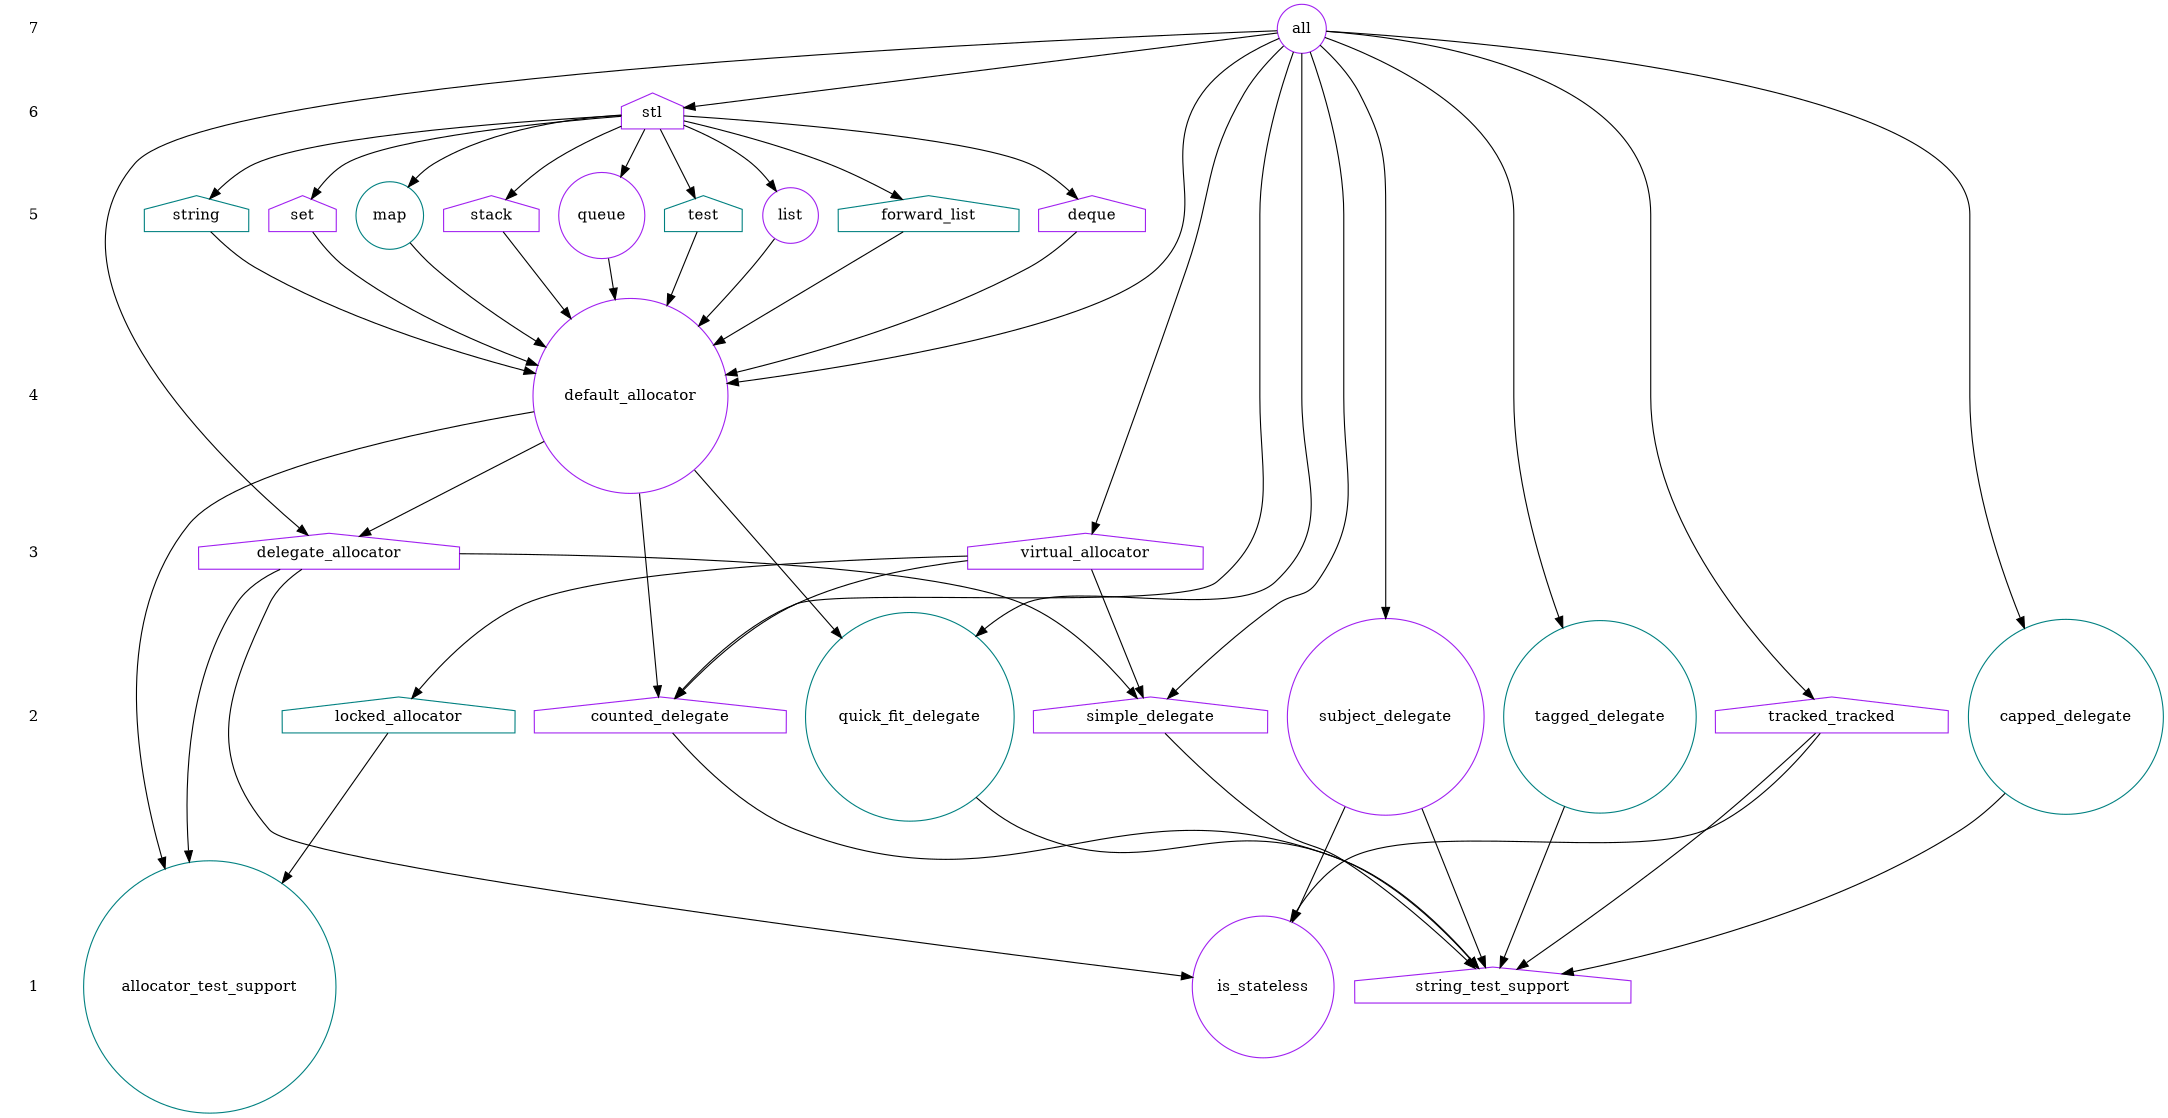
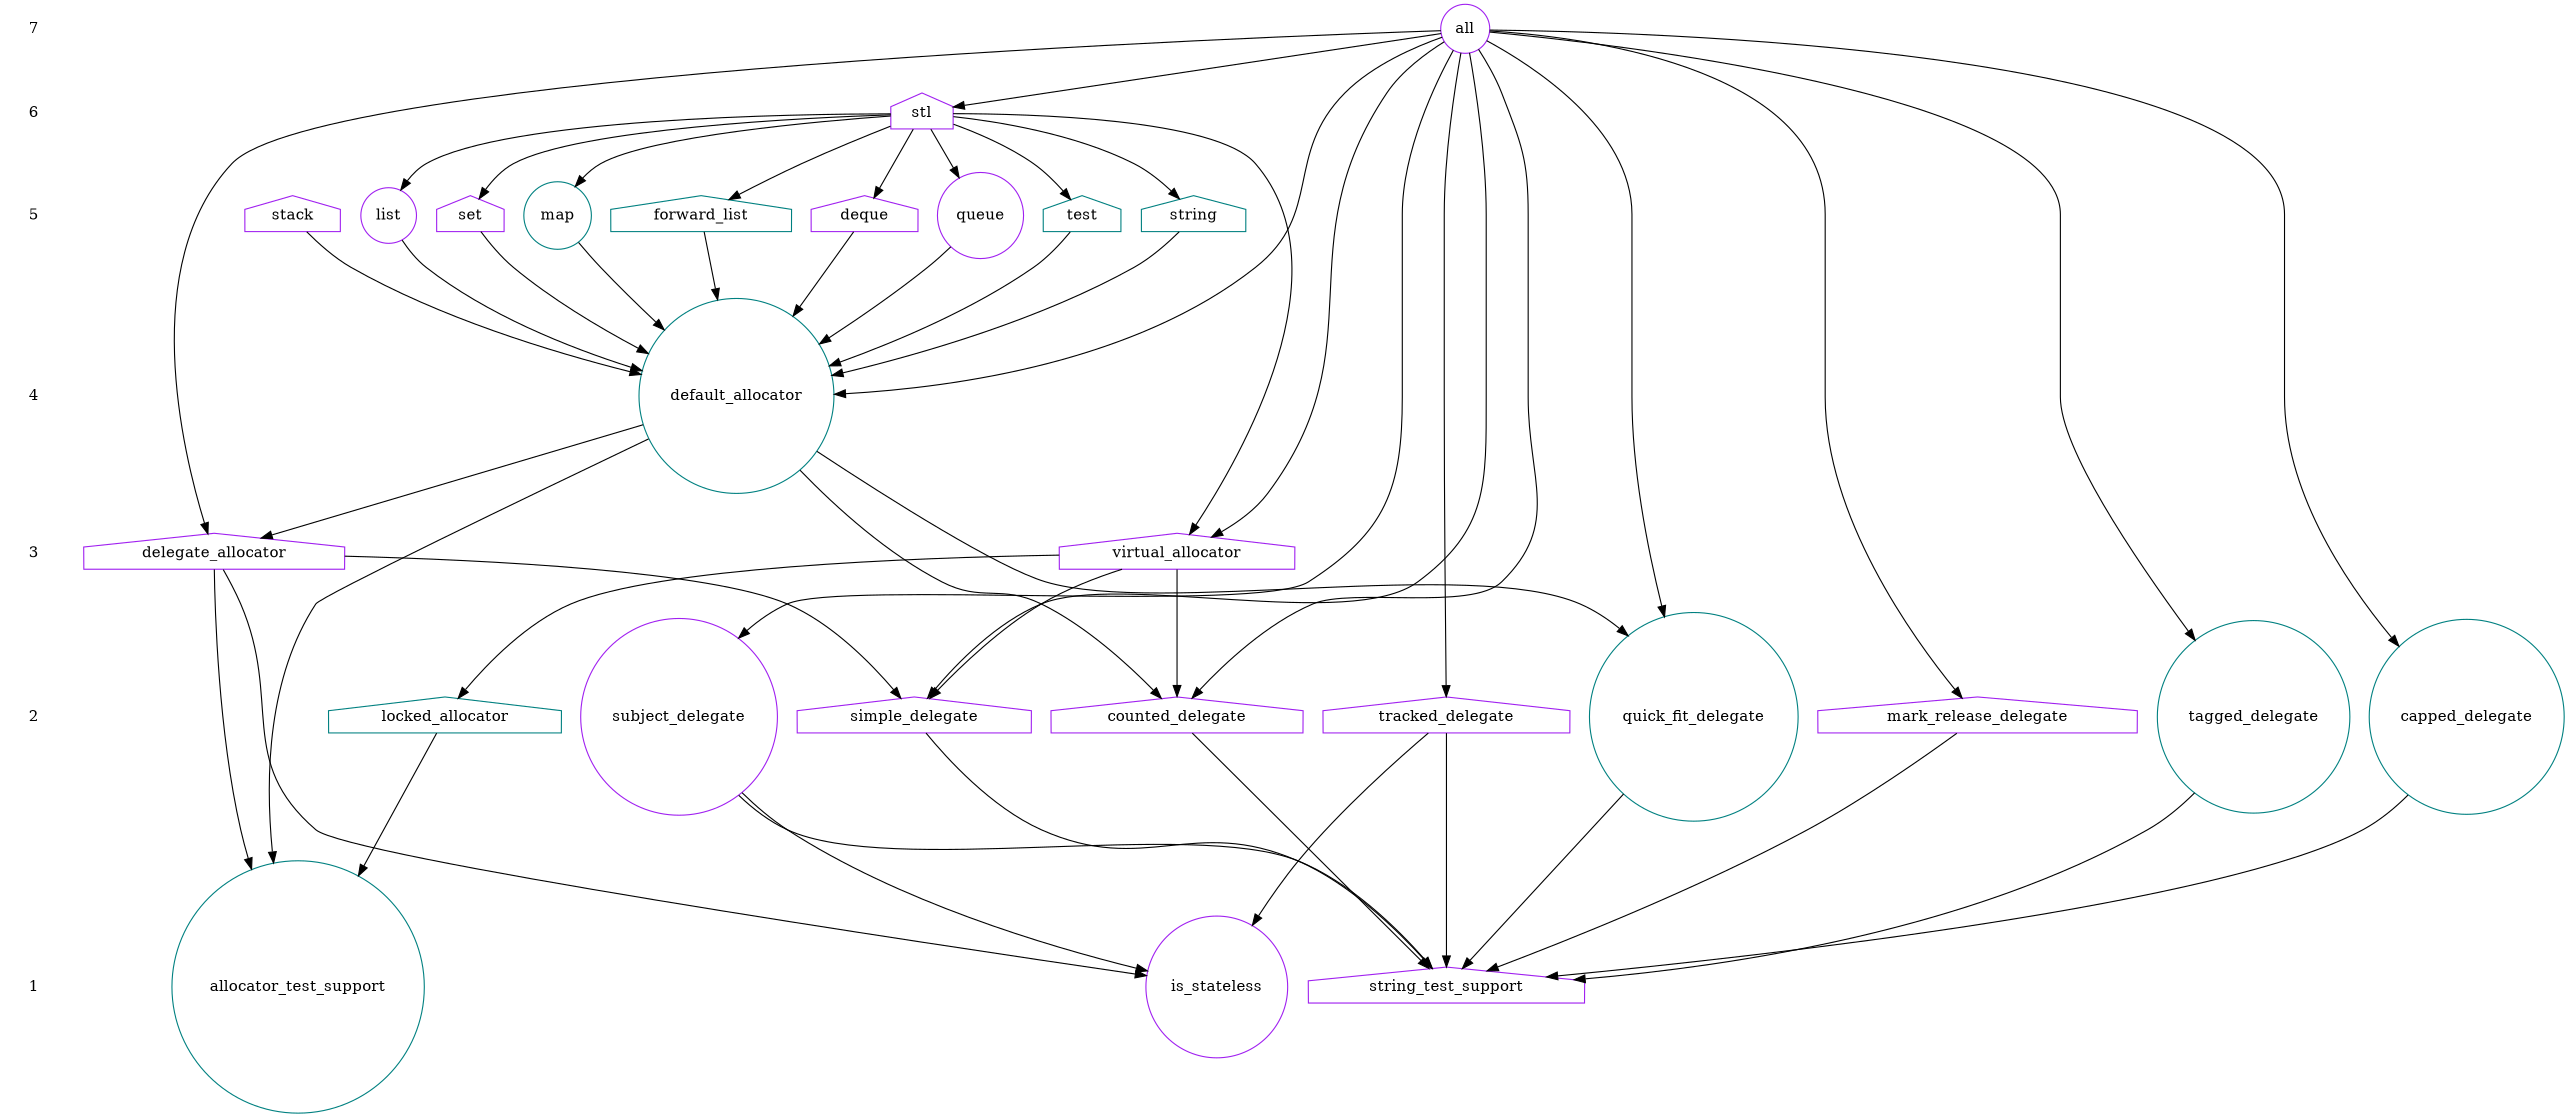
edge "stl" -> "stack": now "stl" -> "virtual_allocator"
node "default_allocator": color purple -> teal
node "tracked_tracked": label "tracked_tracked" -> "tracked_delegate"
node "mark_release_delegate": added
